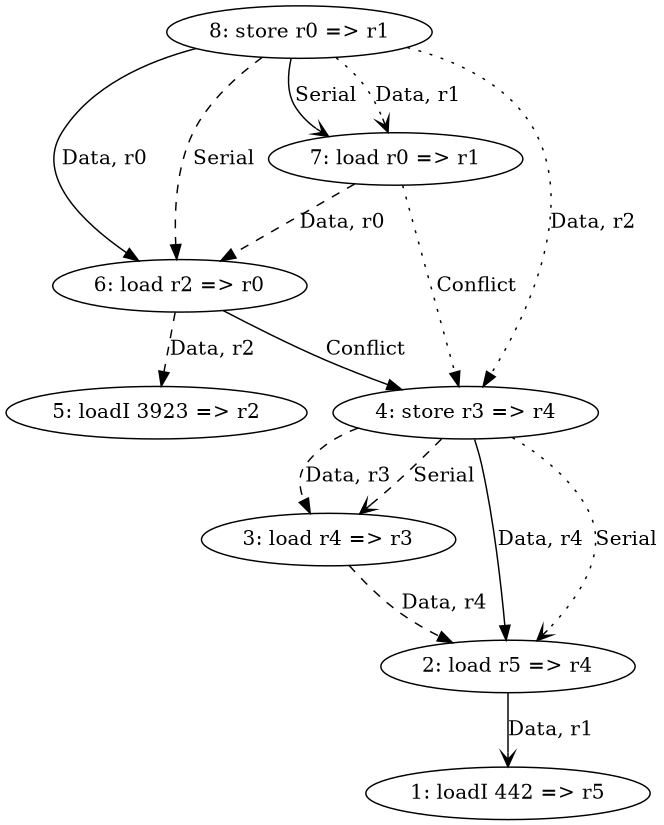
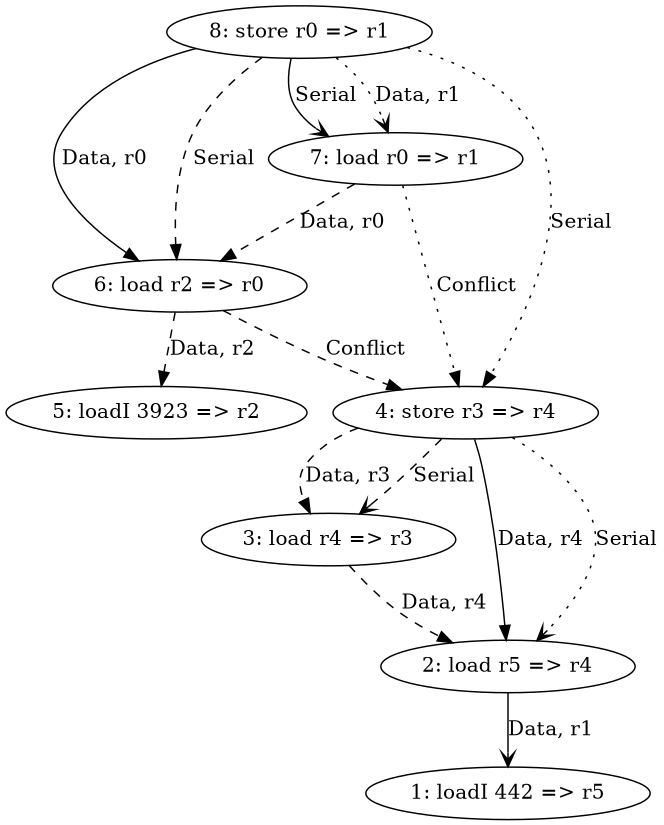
edge "8: store r0 => r1" -> "4: store r3 => r4": label "Data, r2" -> "Serial"
edge "6: load r2 => r0" -> "4: store r3 => r4": style solid -> dashed
